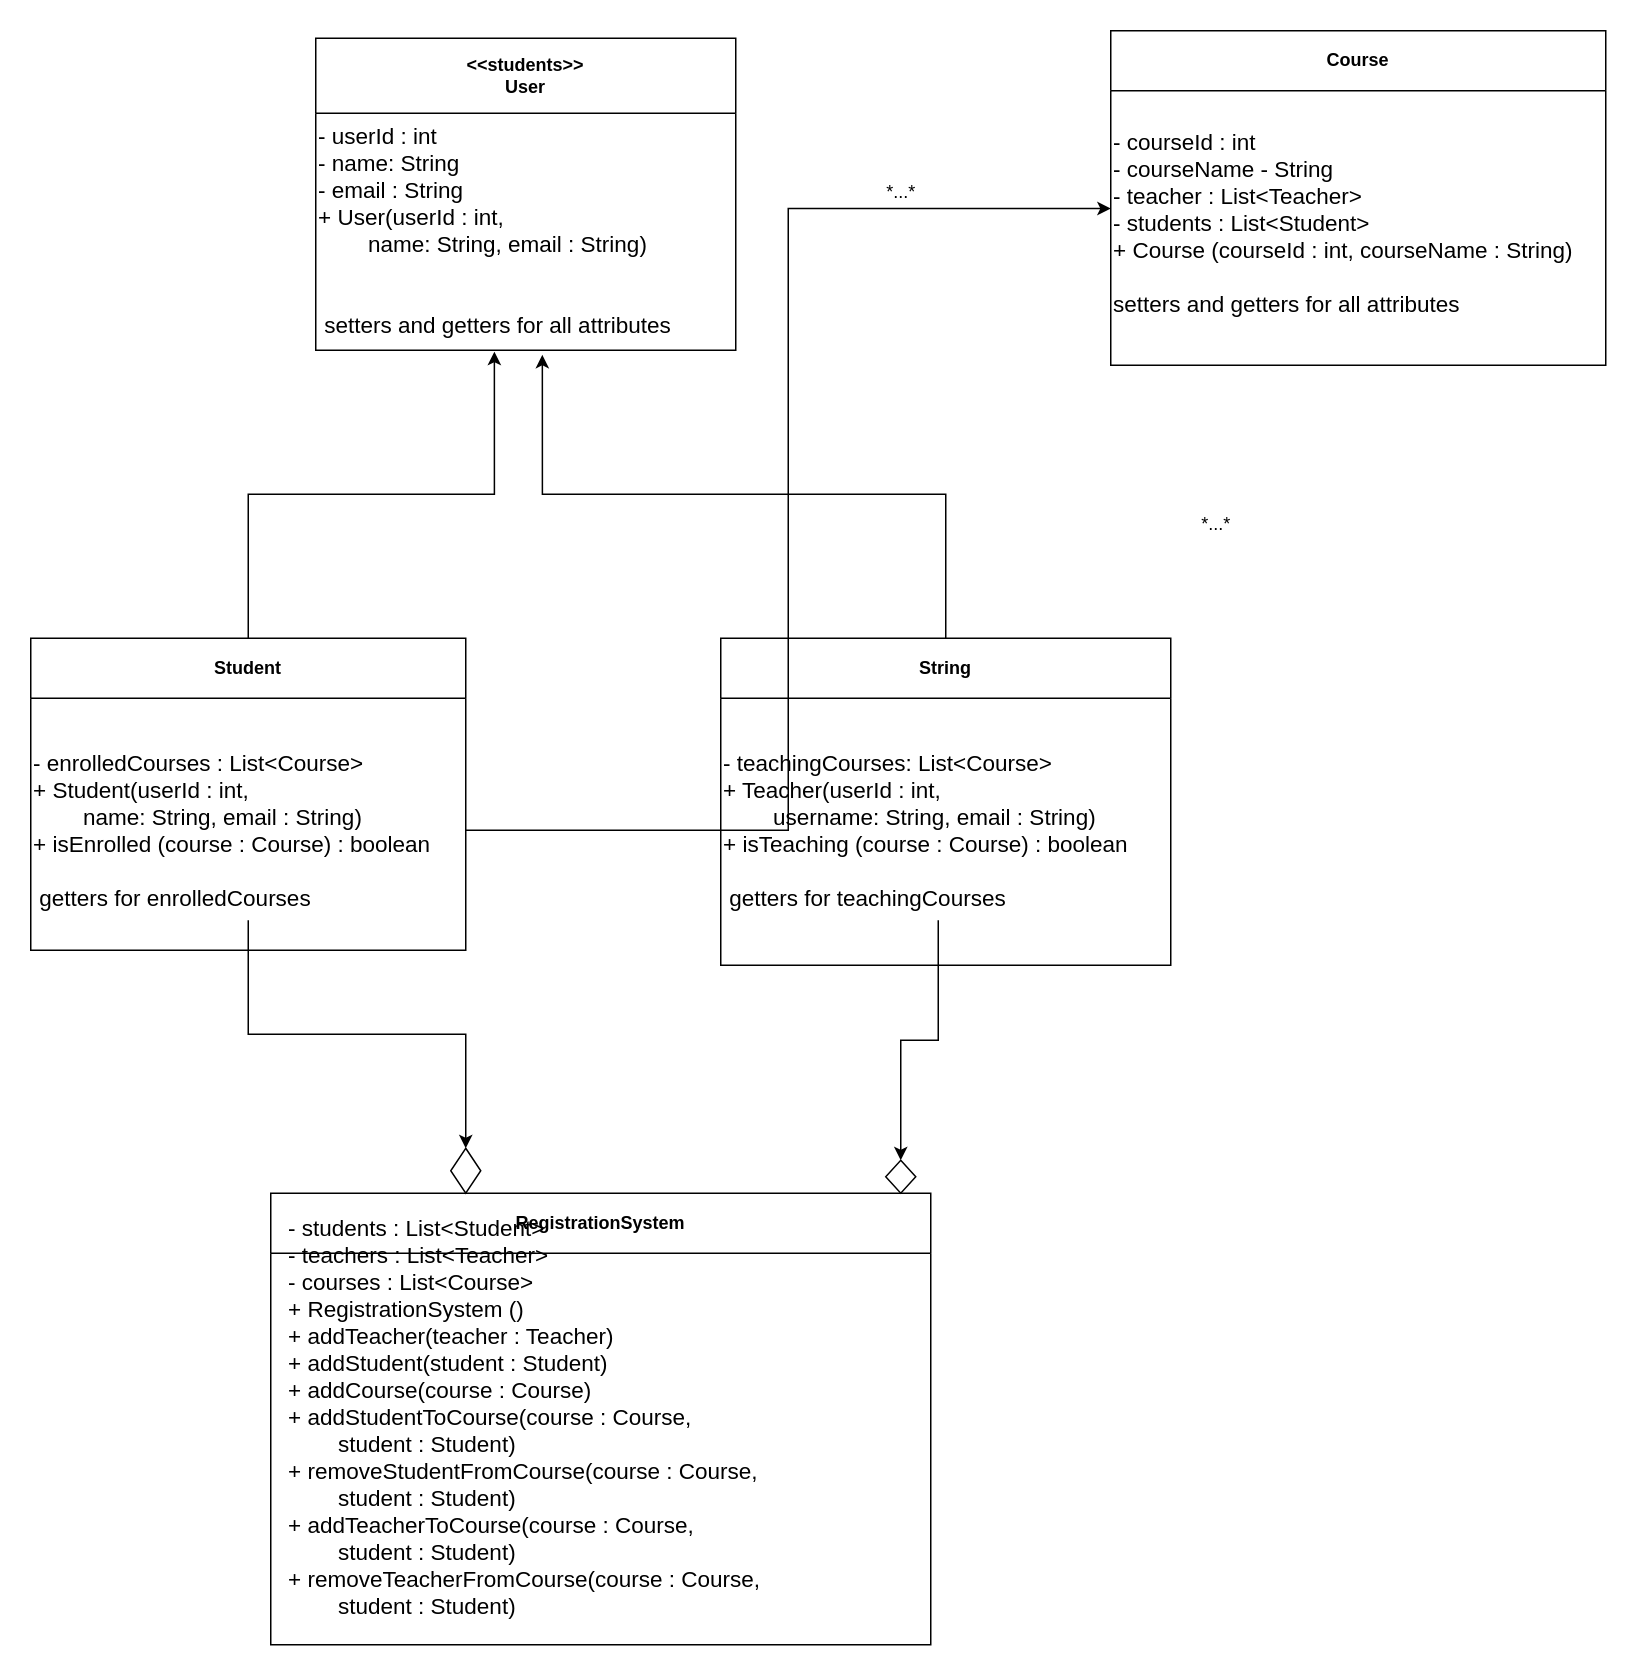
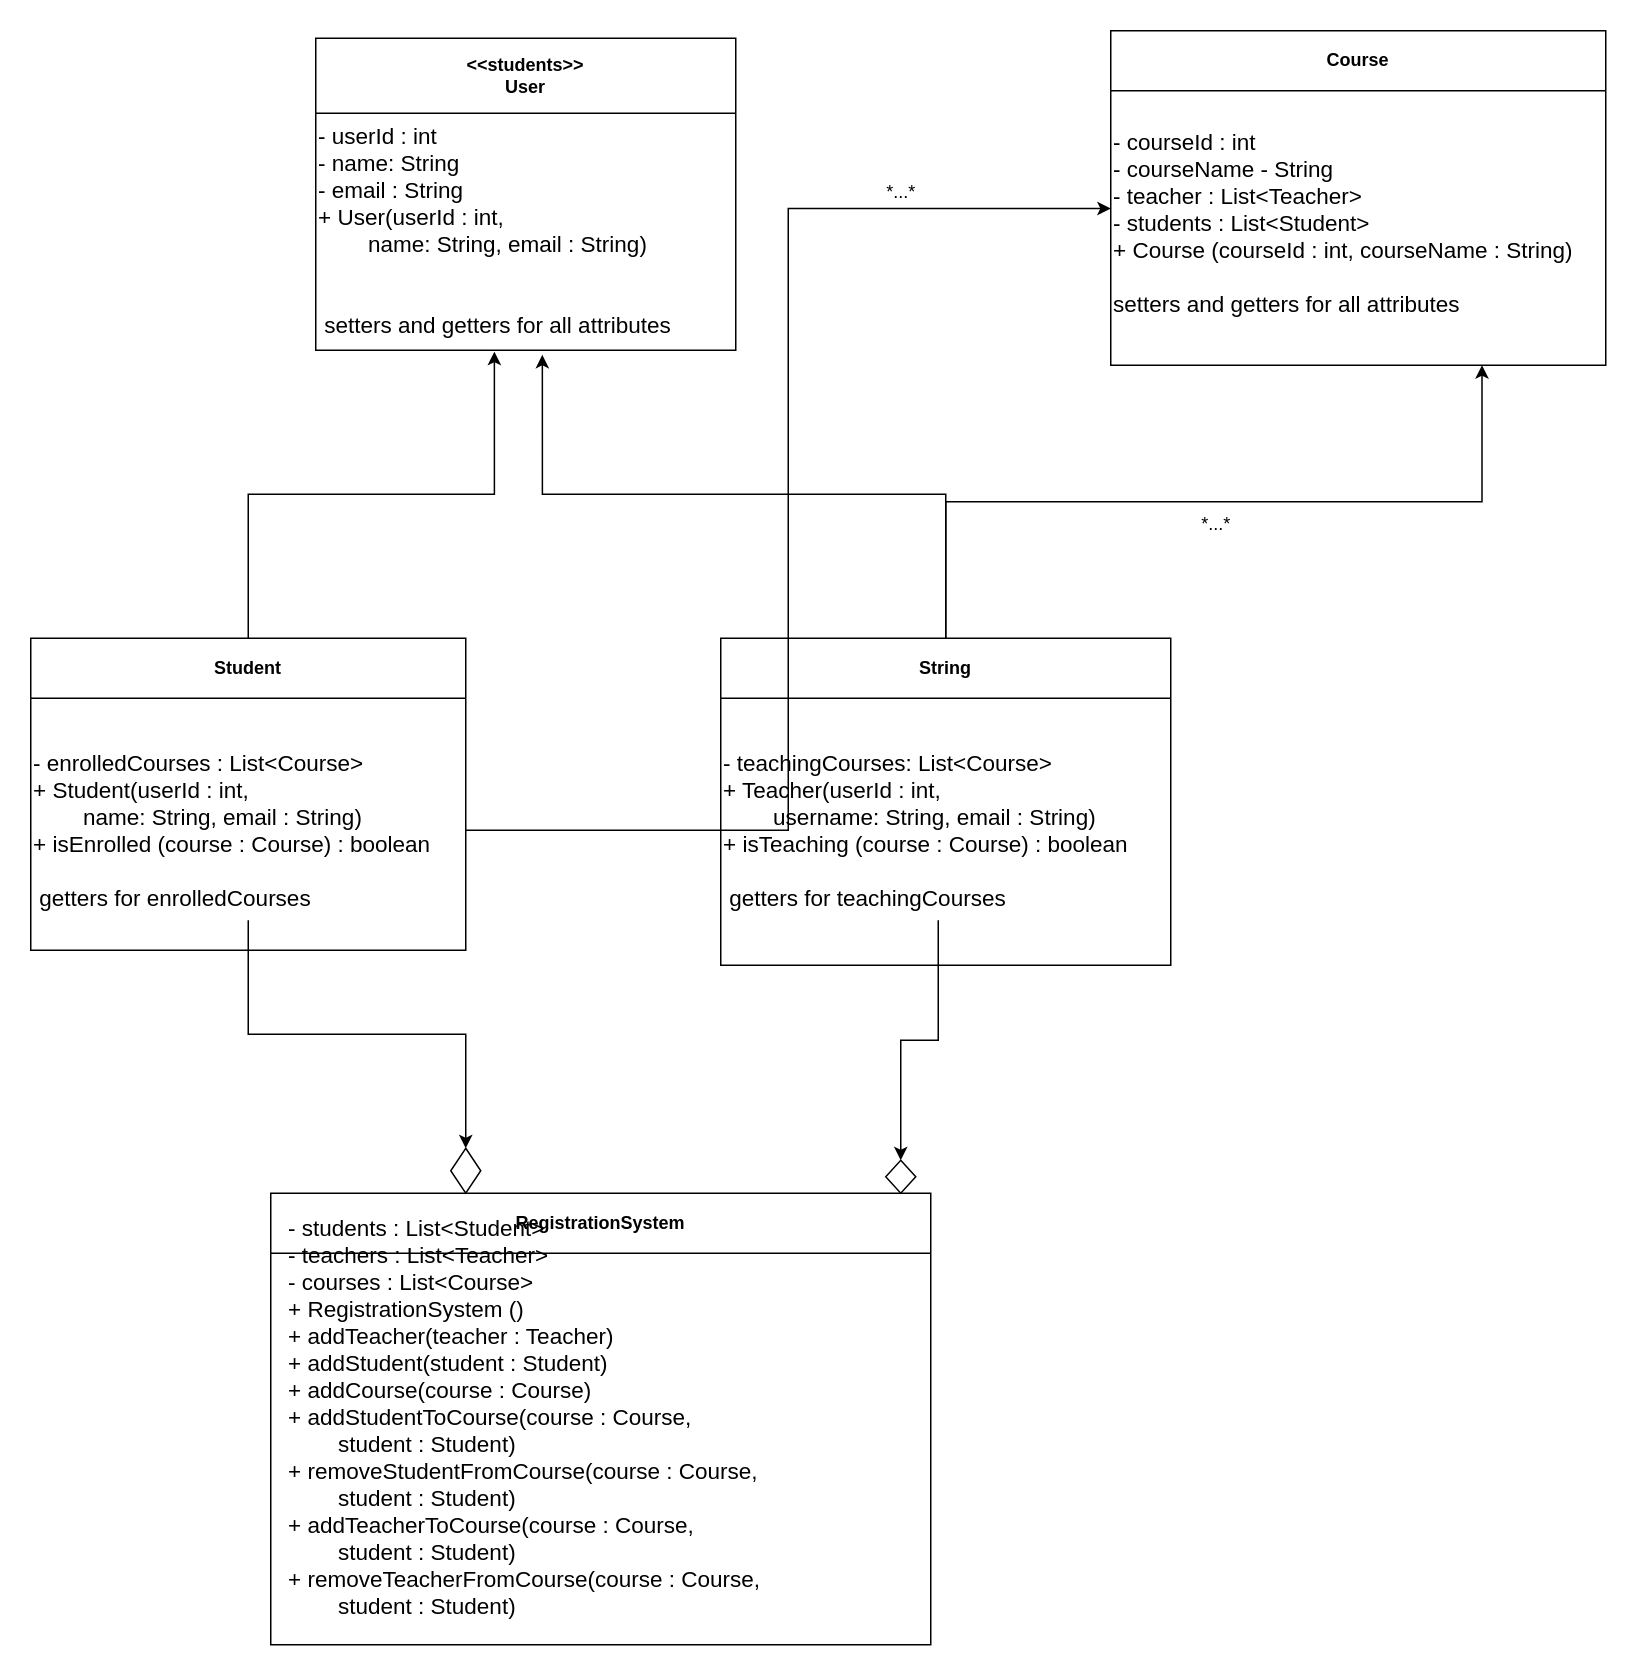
edge "String" -> "Course": added
